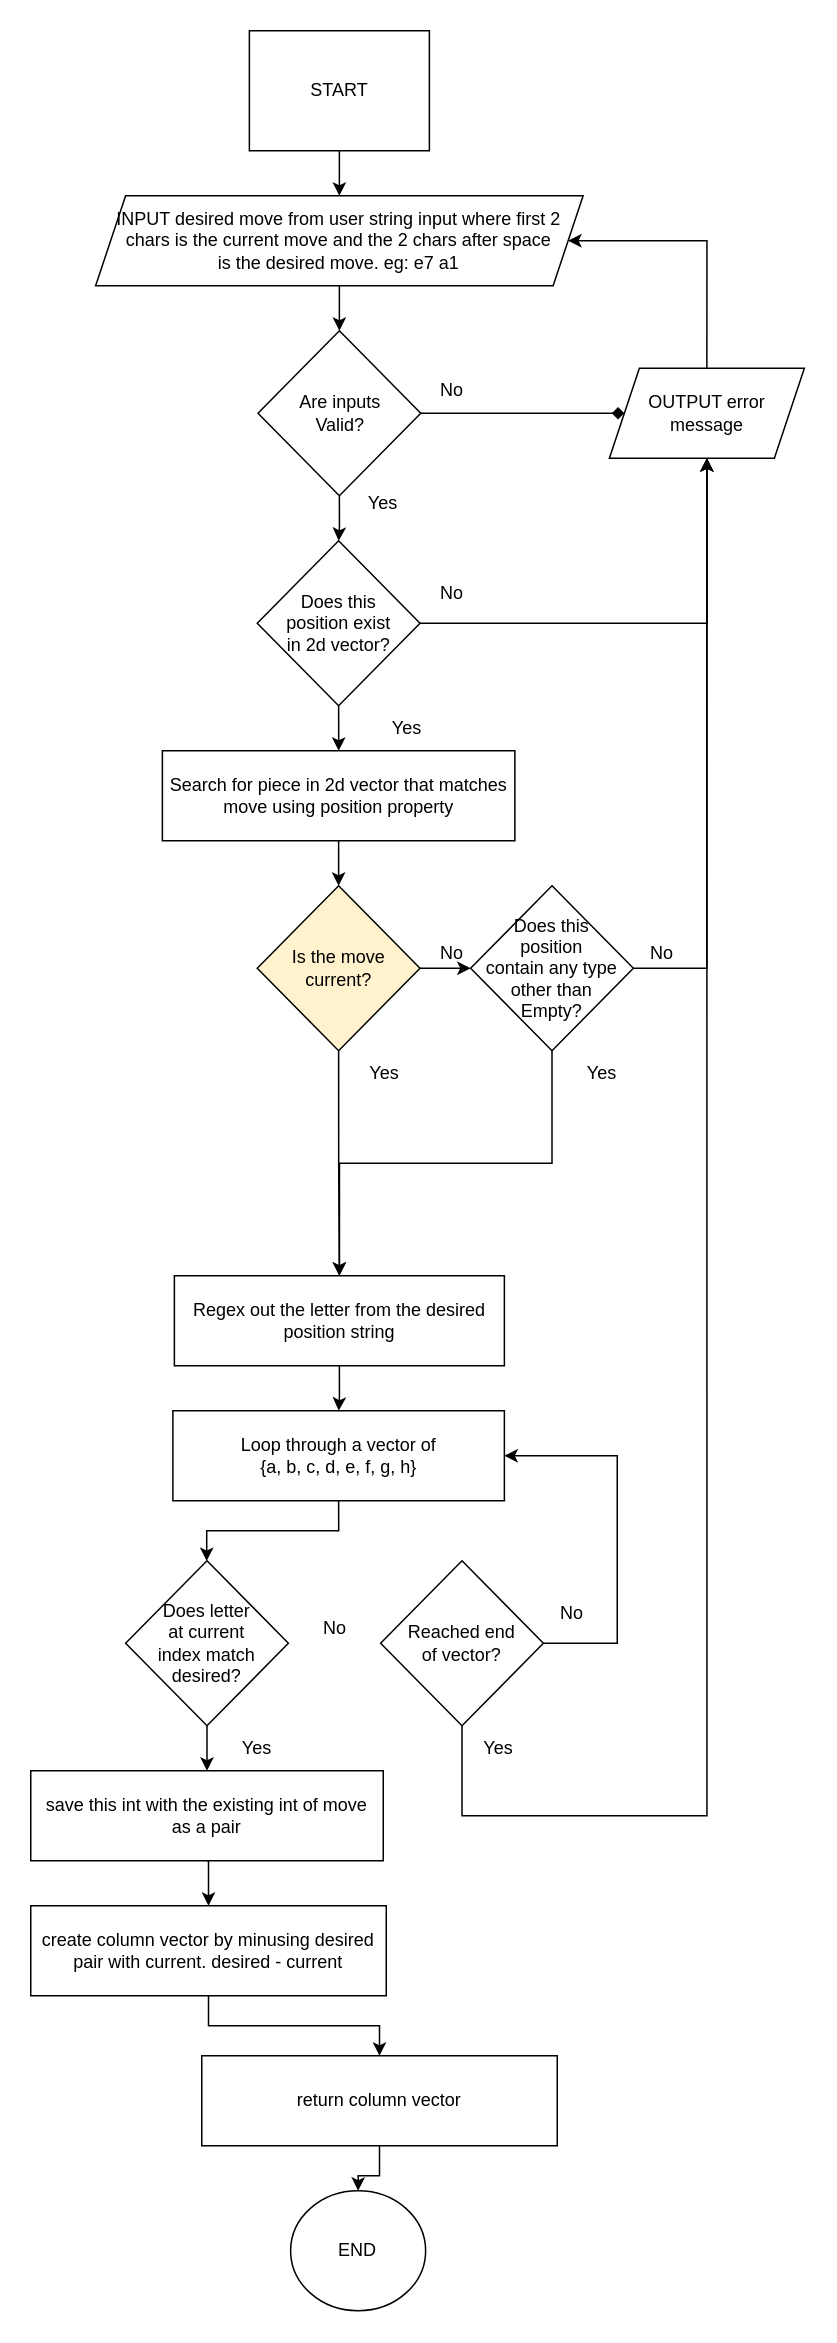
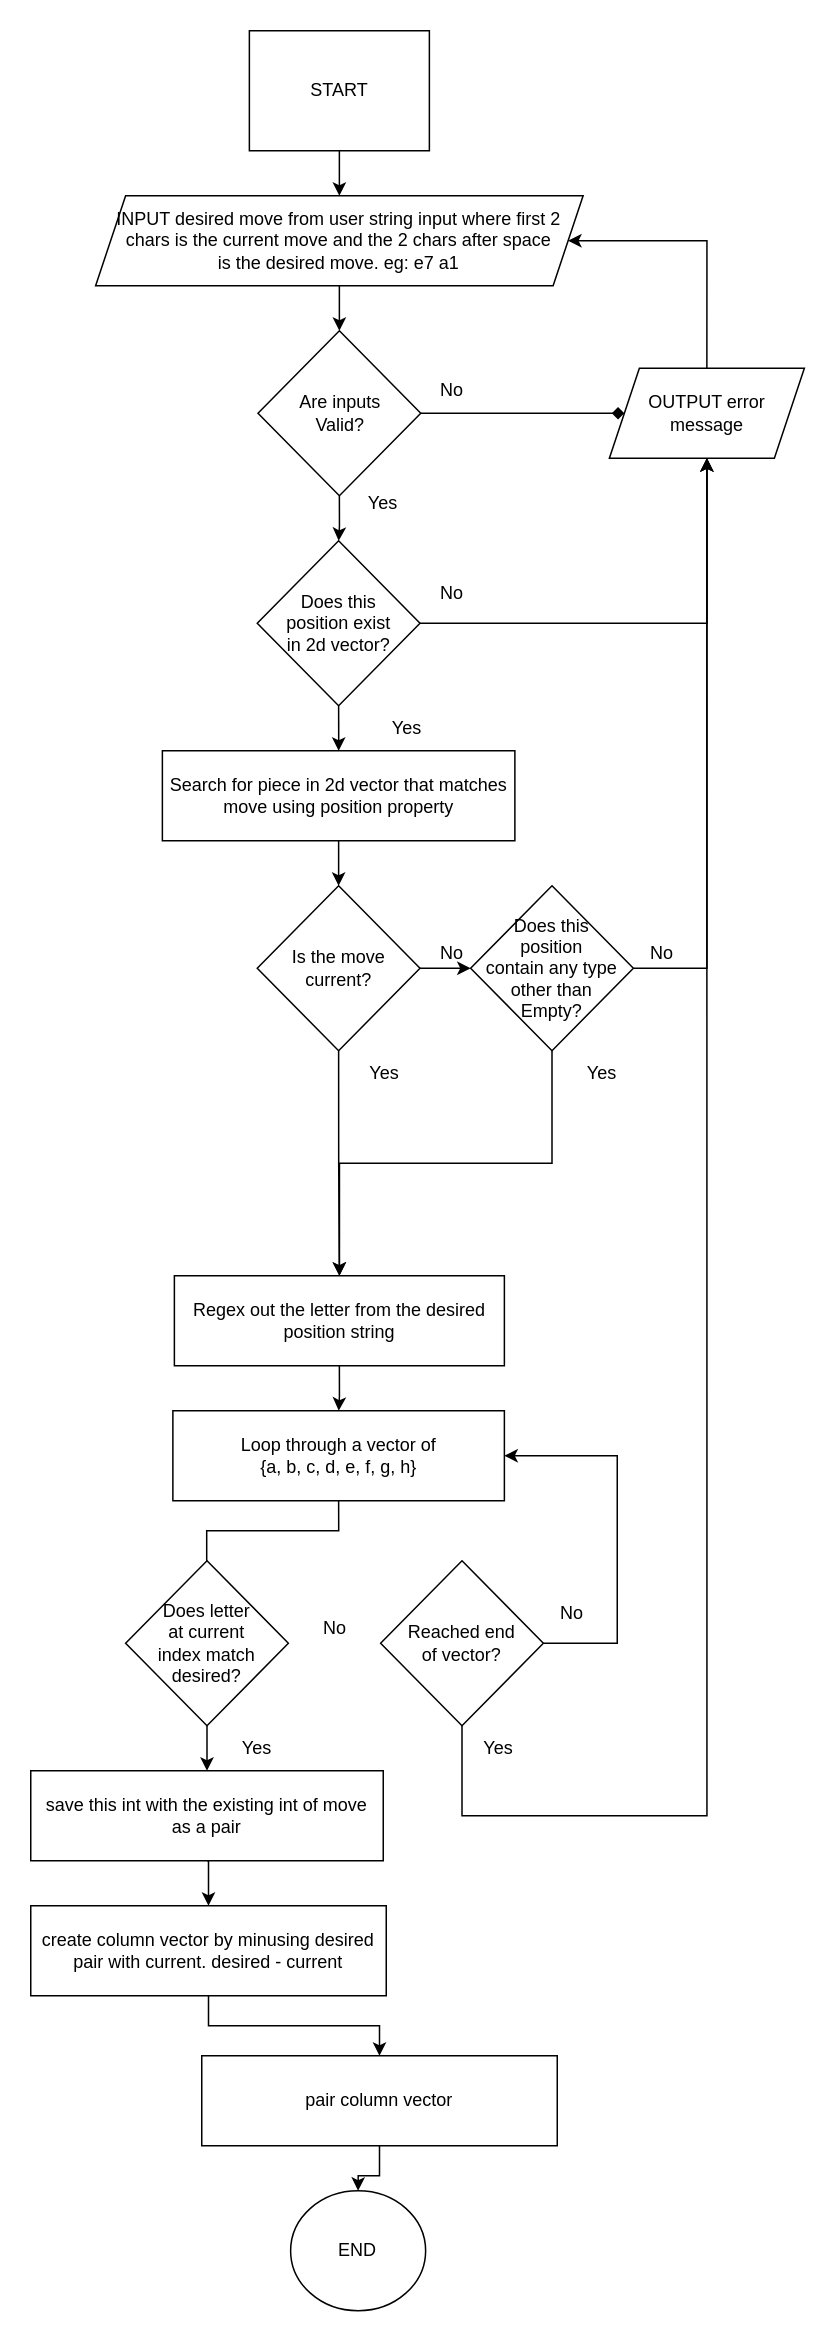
node "Is the move current?": fillcolor #fff2cc -> #ffffff
edge "Loop through a vector of {a, b, c, d, e, f, g, h}" -> "Does letter at current index match desired?": arrowhead classic -> none
node "return column vector": label "return column vector" -> "pair column vector"
